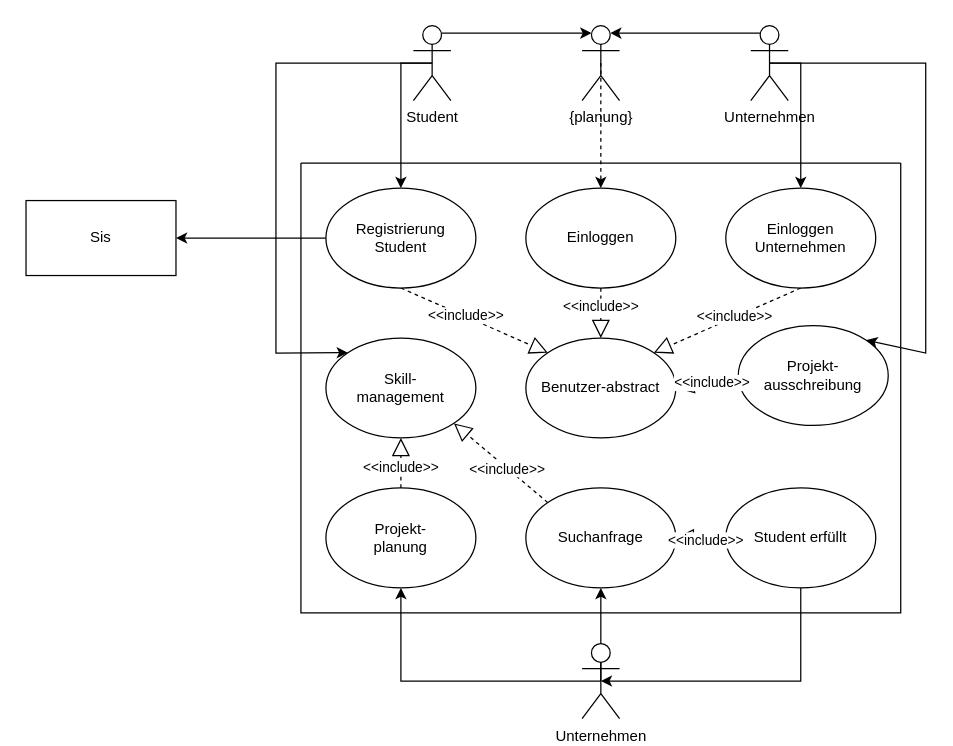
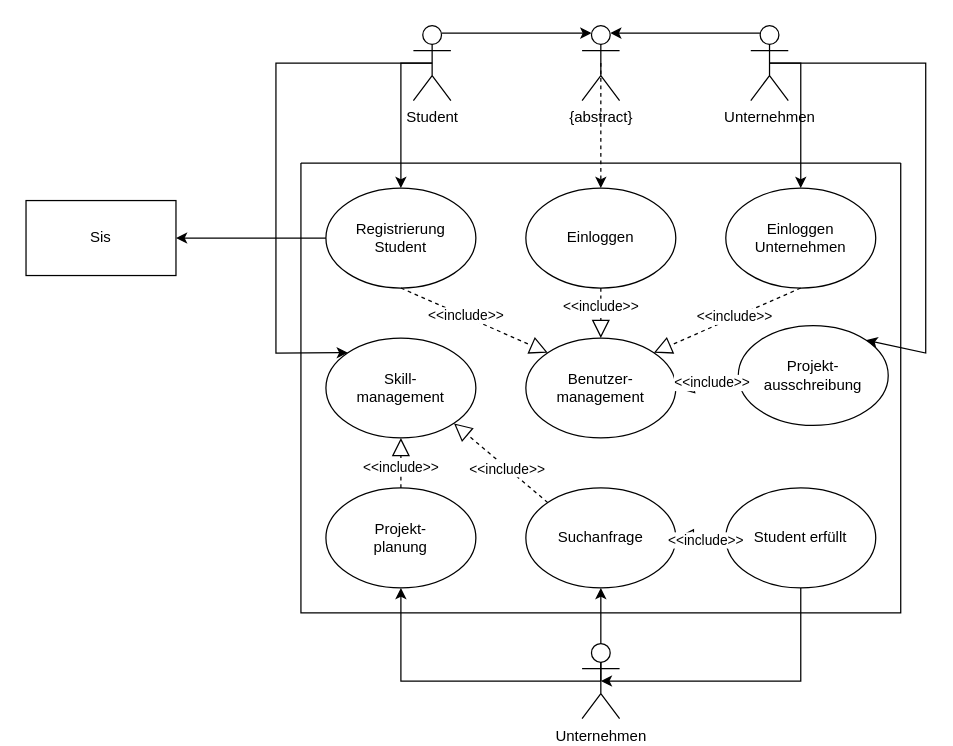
node "{planung}": label "{planung}" -> "{abstract}"
node "Benutzer-abstract": label "Benutzer-abstract" -> "Benutzer-management"
